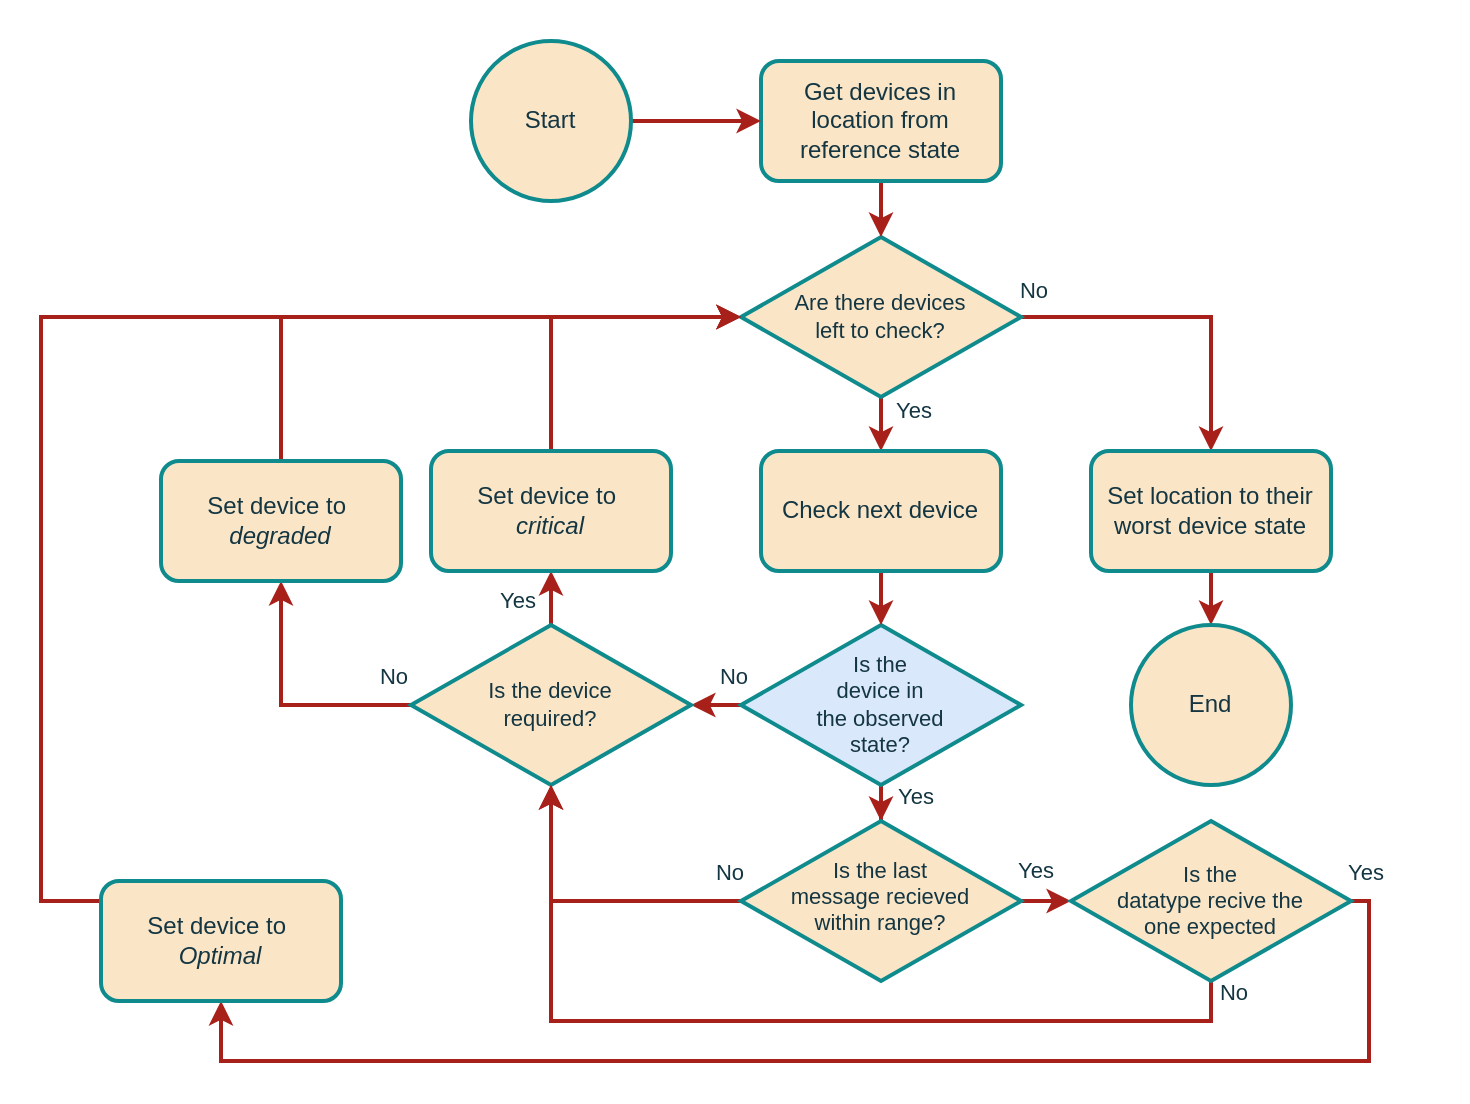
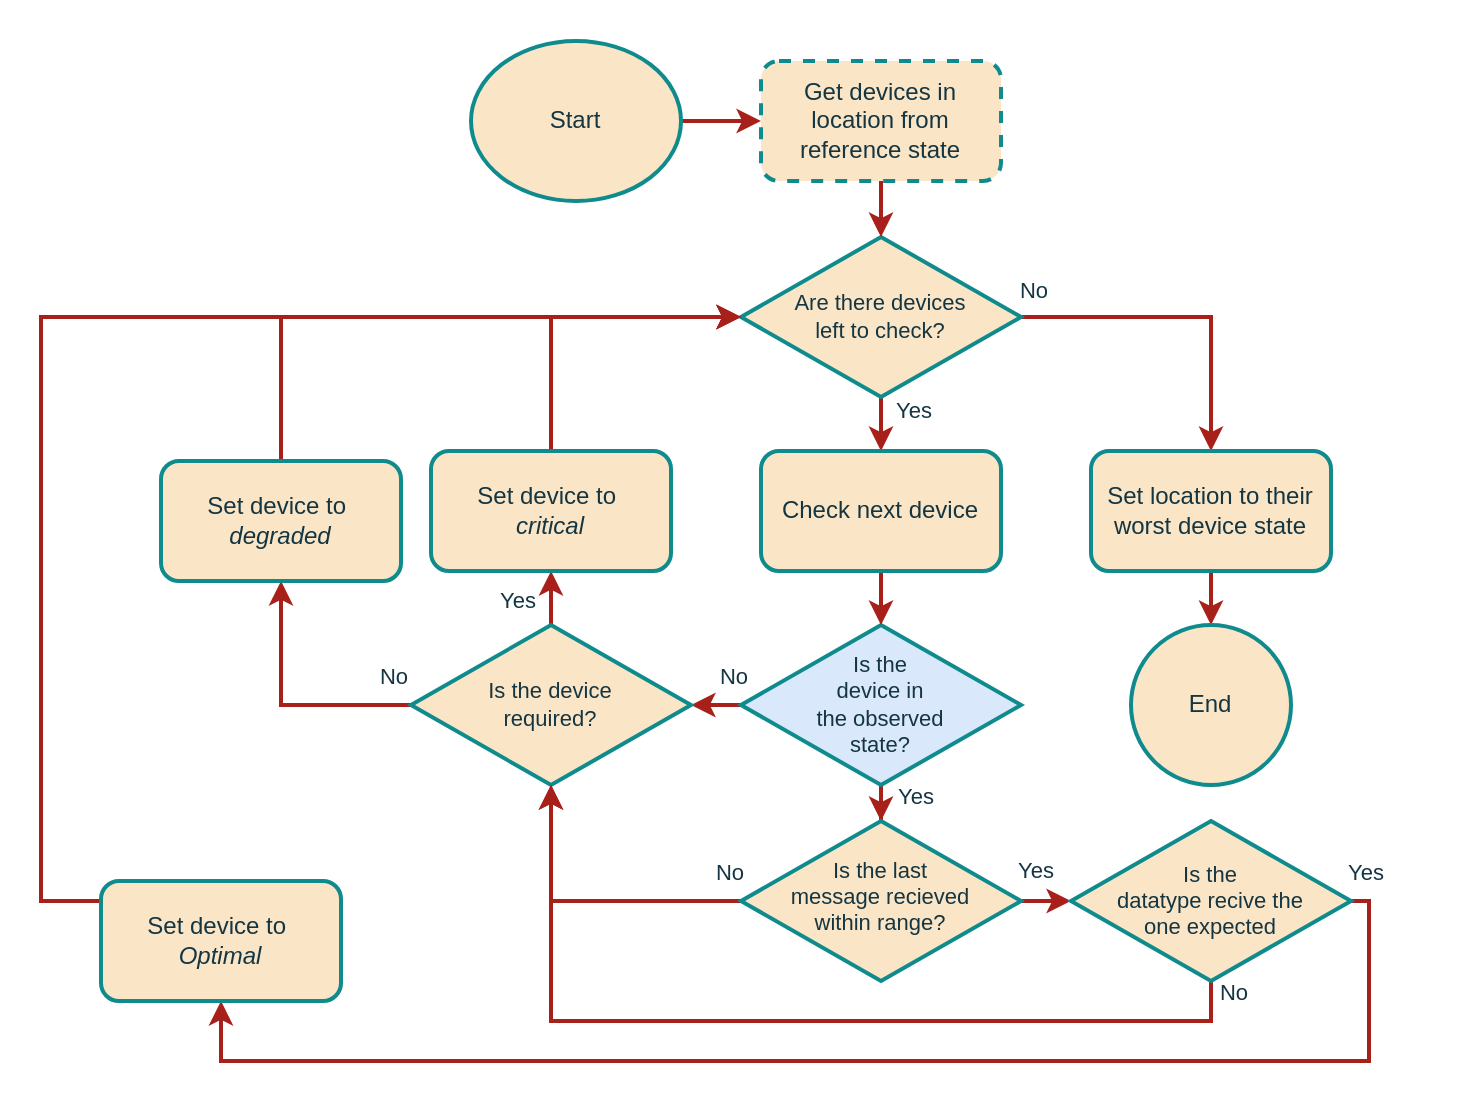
node "Start": size 160x160 -> 210x160
node "Get devices in location from reference state": style solid -> dashed
